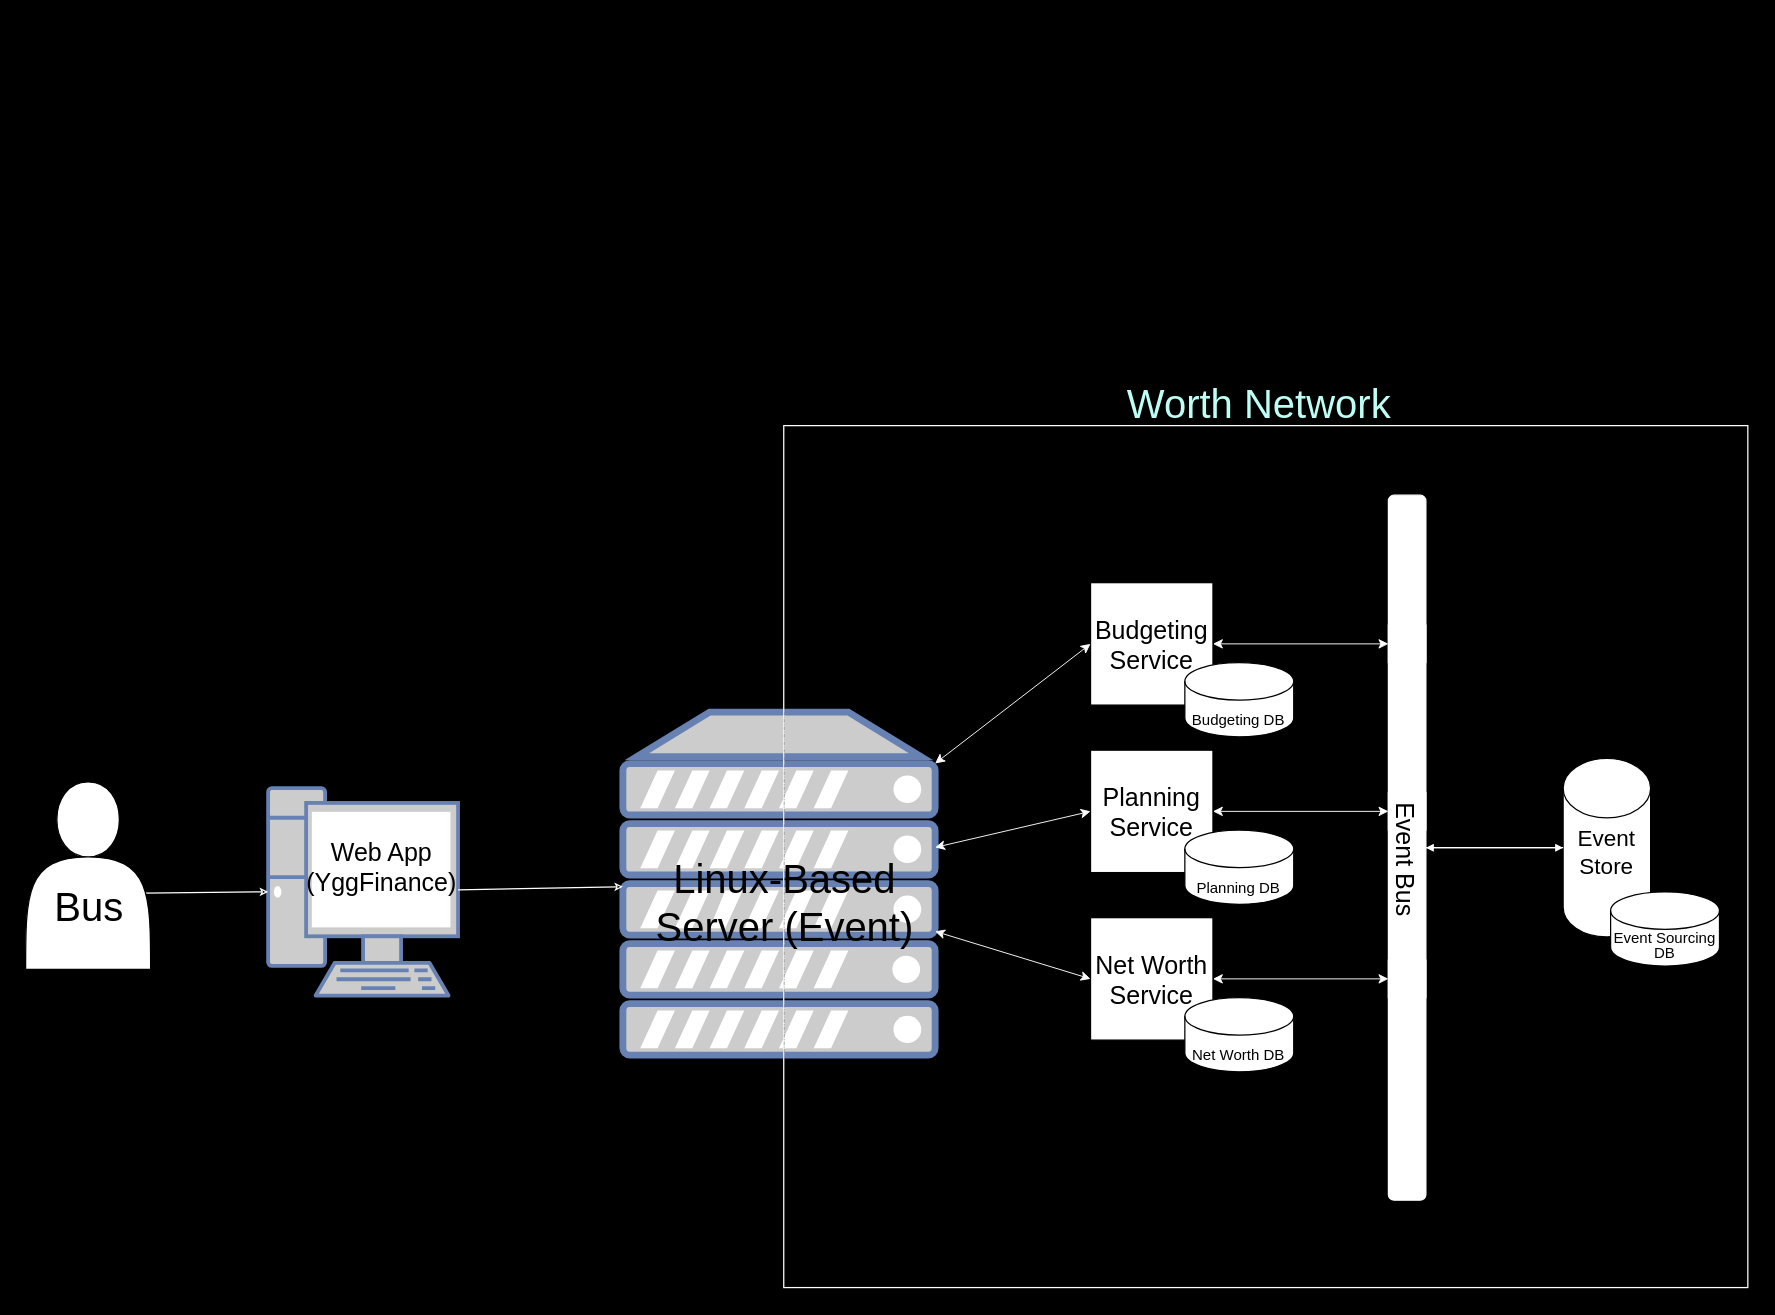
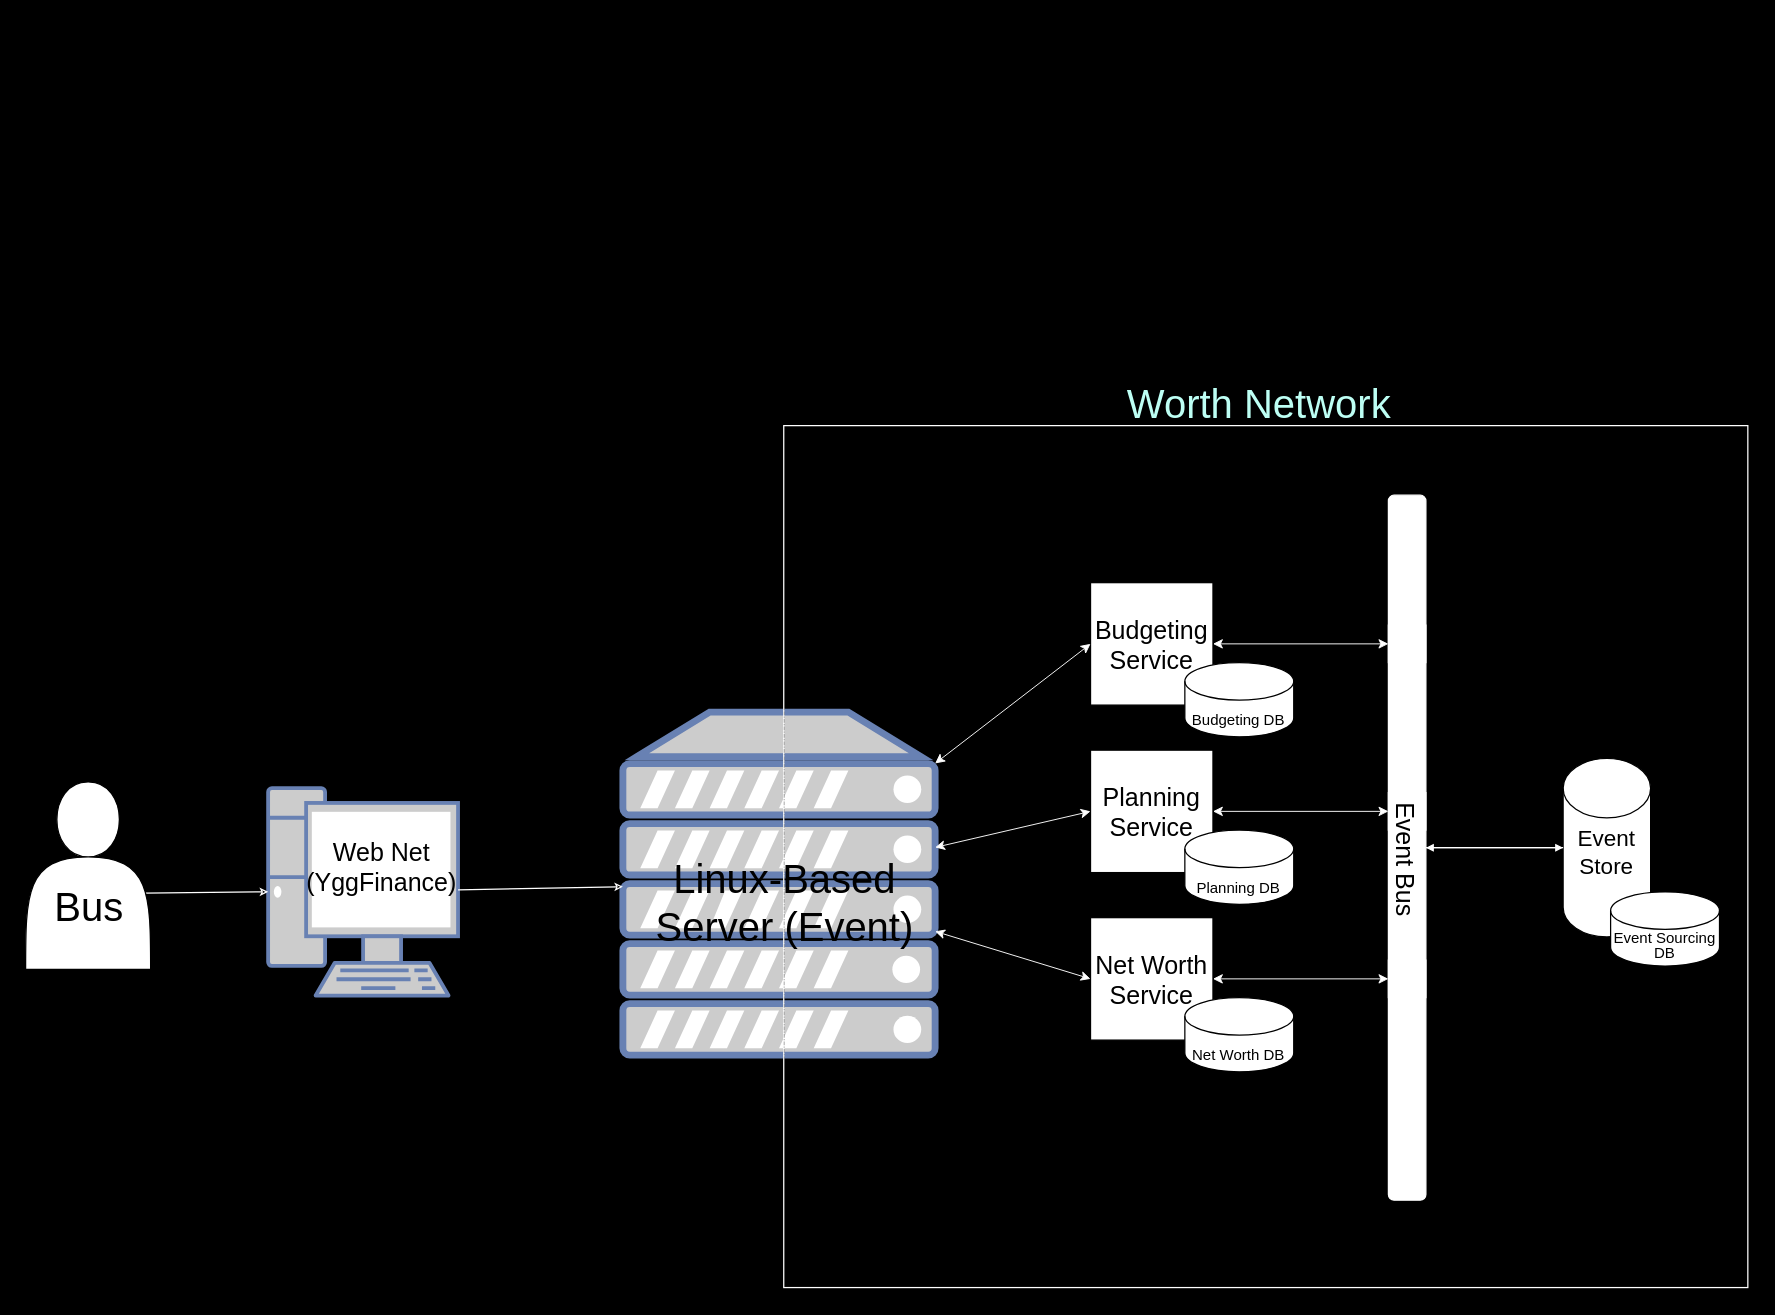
node "Web App(YggFinance)": label "Web App(YggFinance)" -> "Web Net(YggFinance)"
